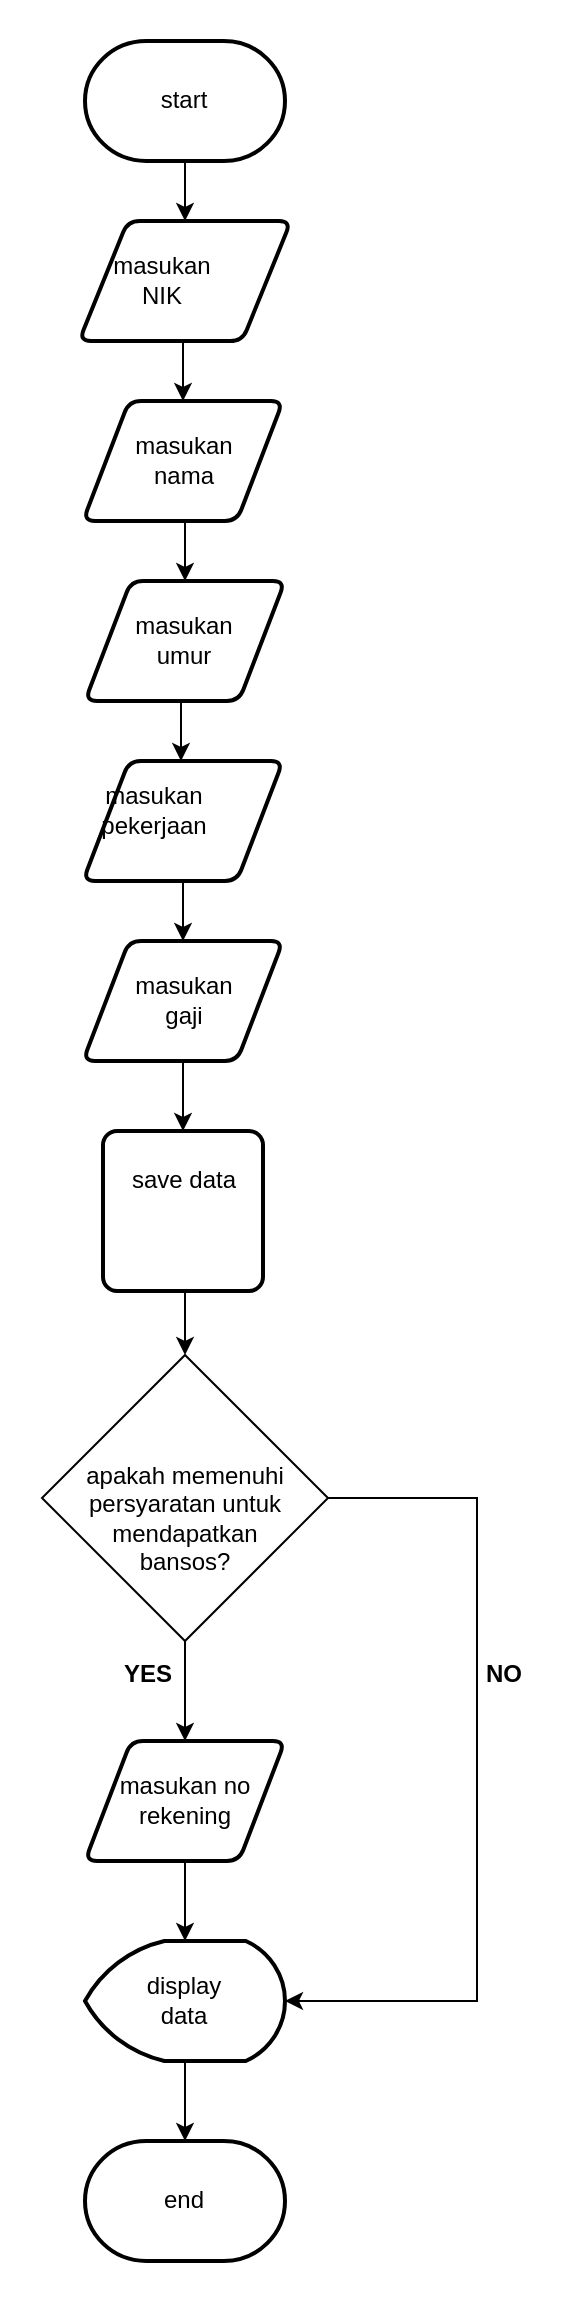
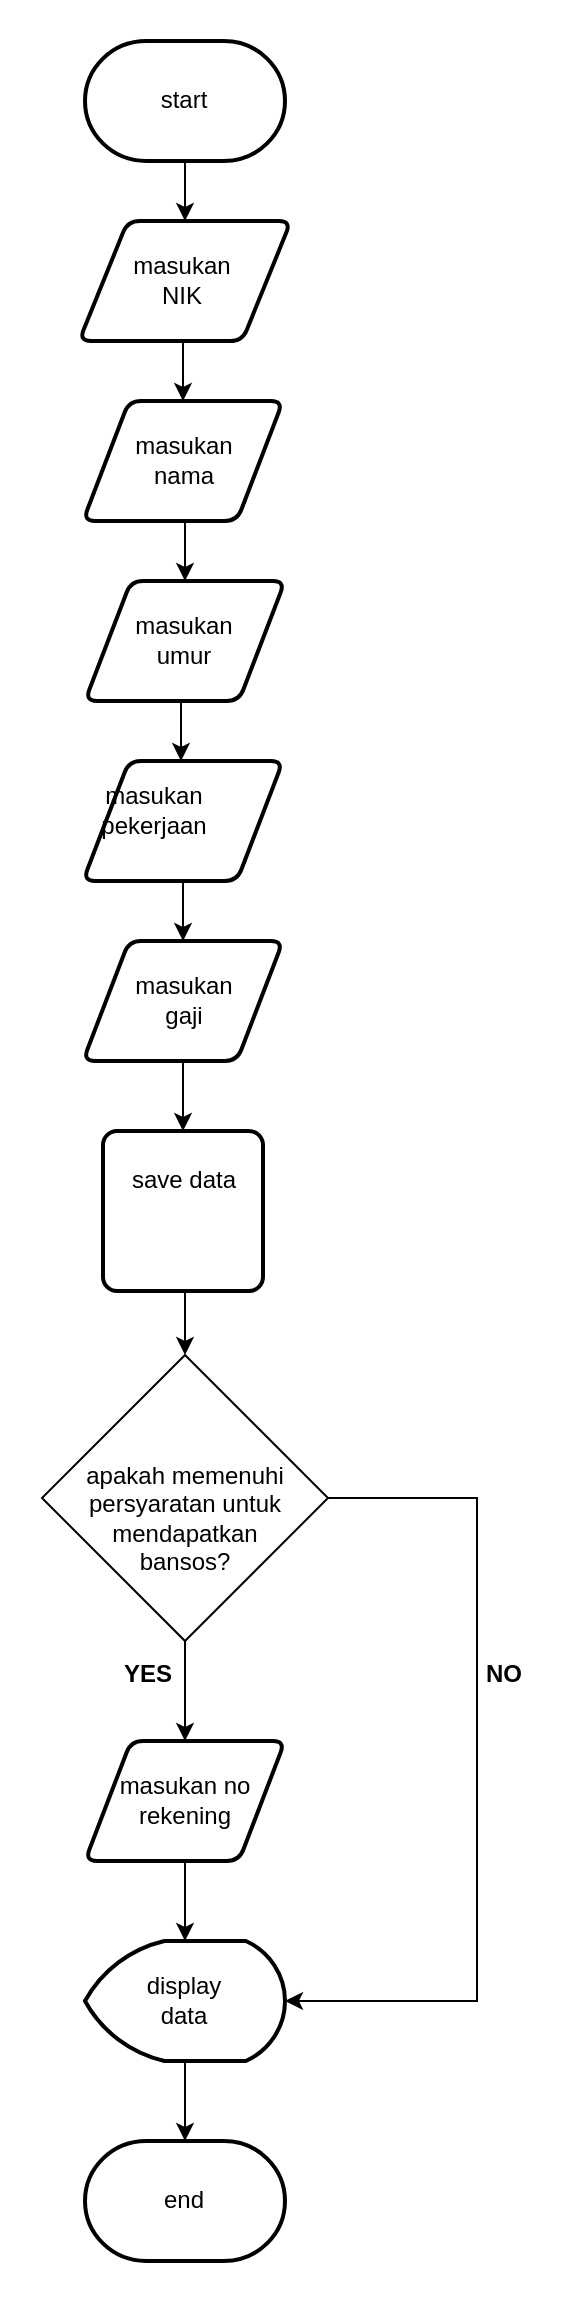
node "masukan NIK": moved (163, 281) -> (183, 281)
